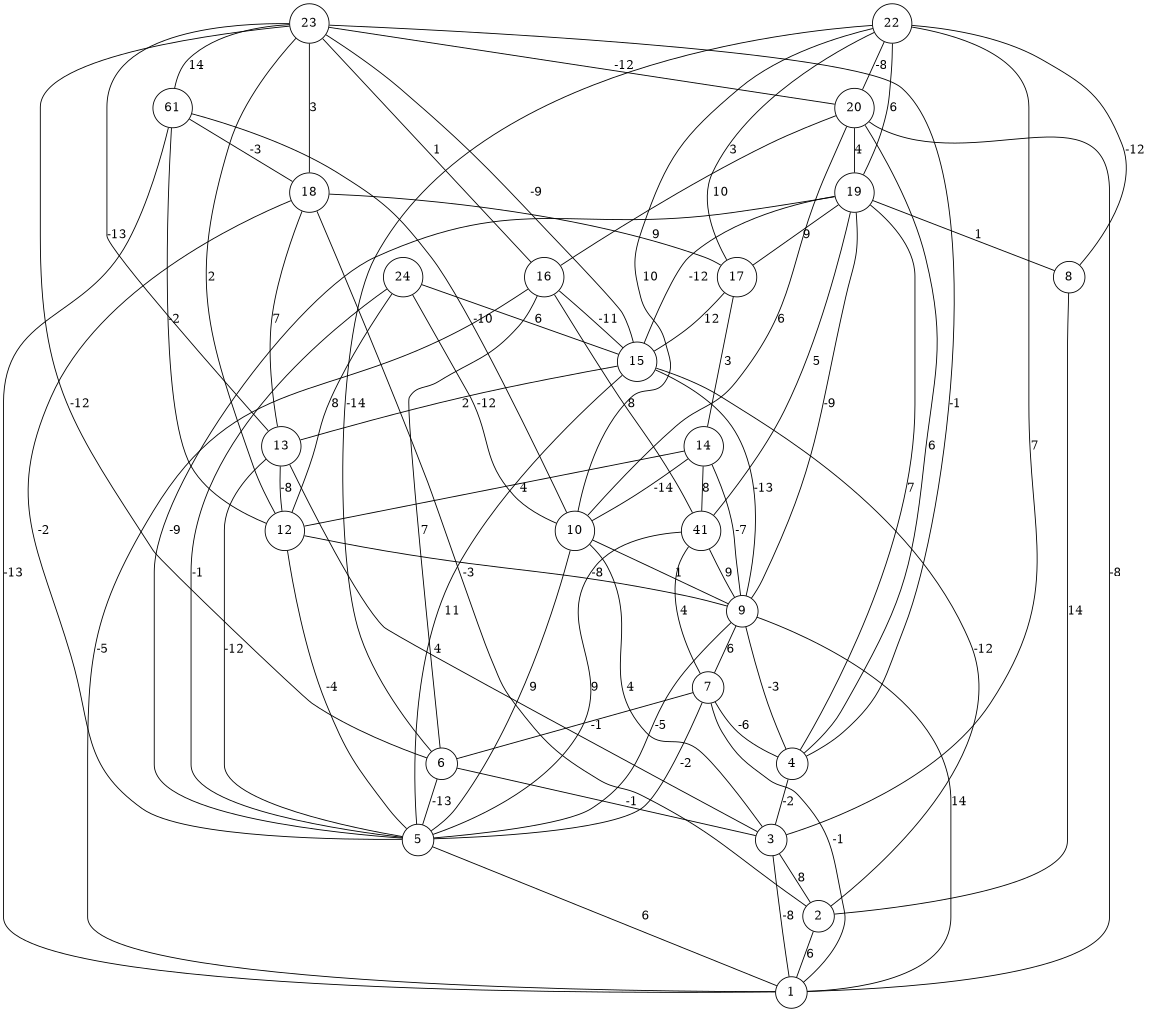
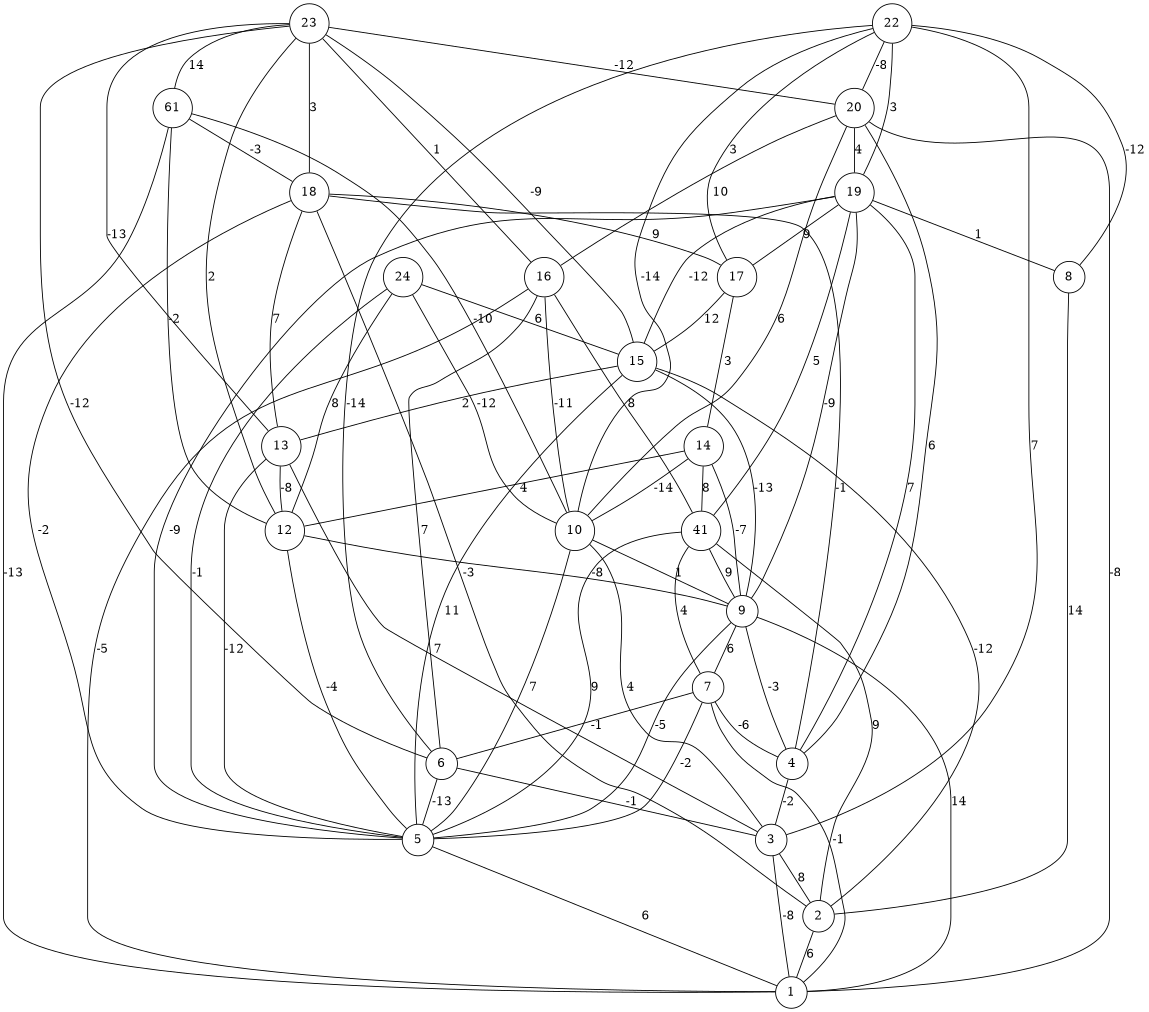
edge "22" -- "19": label "6" -> "3"
edge "23" -- "4": now "18" -- "4"
edge "22" -- "10": label "10" -> "-14"
edge "16" -- "15": now "16" -- "10"
edge "13" -- "3": label "4" -> "7"
edge "10" -- "5": label "9" -> "7"
edge "41" -- "2": added, label "9"
